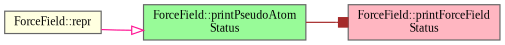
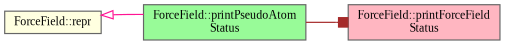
edge "ForceField::repr" -> "ForceField::printPseudoAtom Status": reversed
